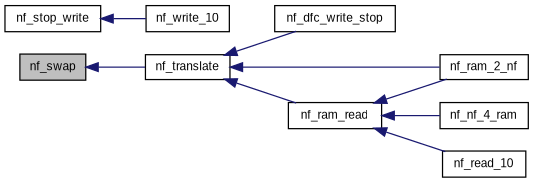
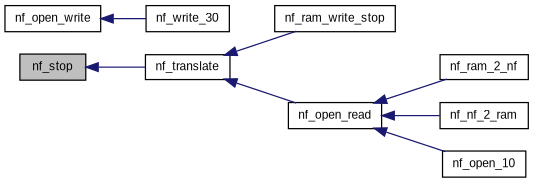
node "nf_stop_write": label "nf_stop_write" -> "nf_open_write"
node "nf_write_10": label "nf_write_10" -> "nf_write_30"
node "nf_dfc_write_stop": label "nf_dfc_write_stop" -> "nf_ram_write_stop"
node "nf_swap": label "nf_swap" -> "nf_stop"
edge "nf_ram_2_nf" -> "nf_translate": removed
node "nf_ram_read": label "nf_ram_read" -> "nf_open_read"
node "nf_nf_4_ram": label "nf_nf_4_ram" -> "nf_nf_2_ram"
node "nf_read_10": label "nf_read_10" -> "nf_open_10"
